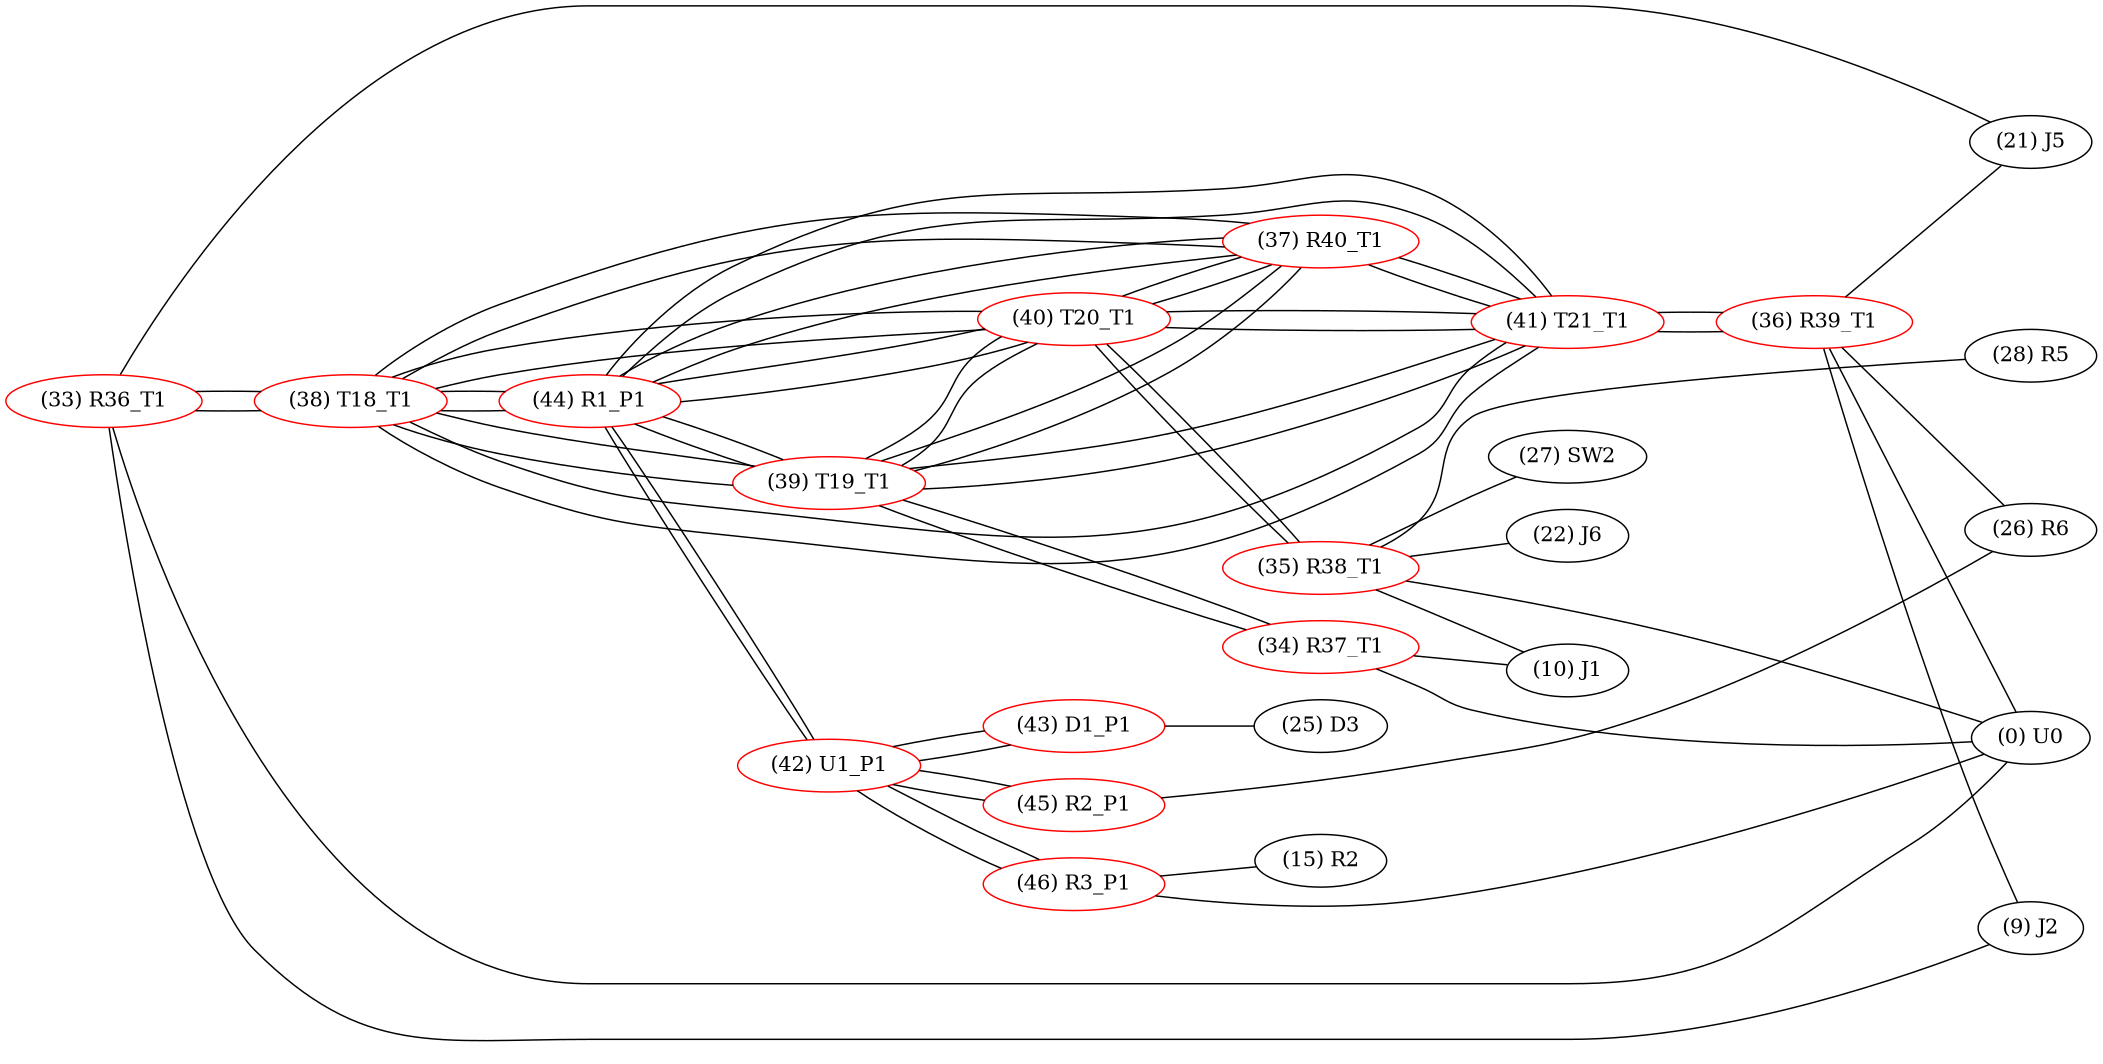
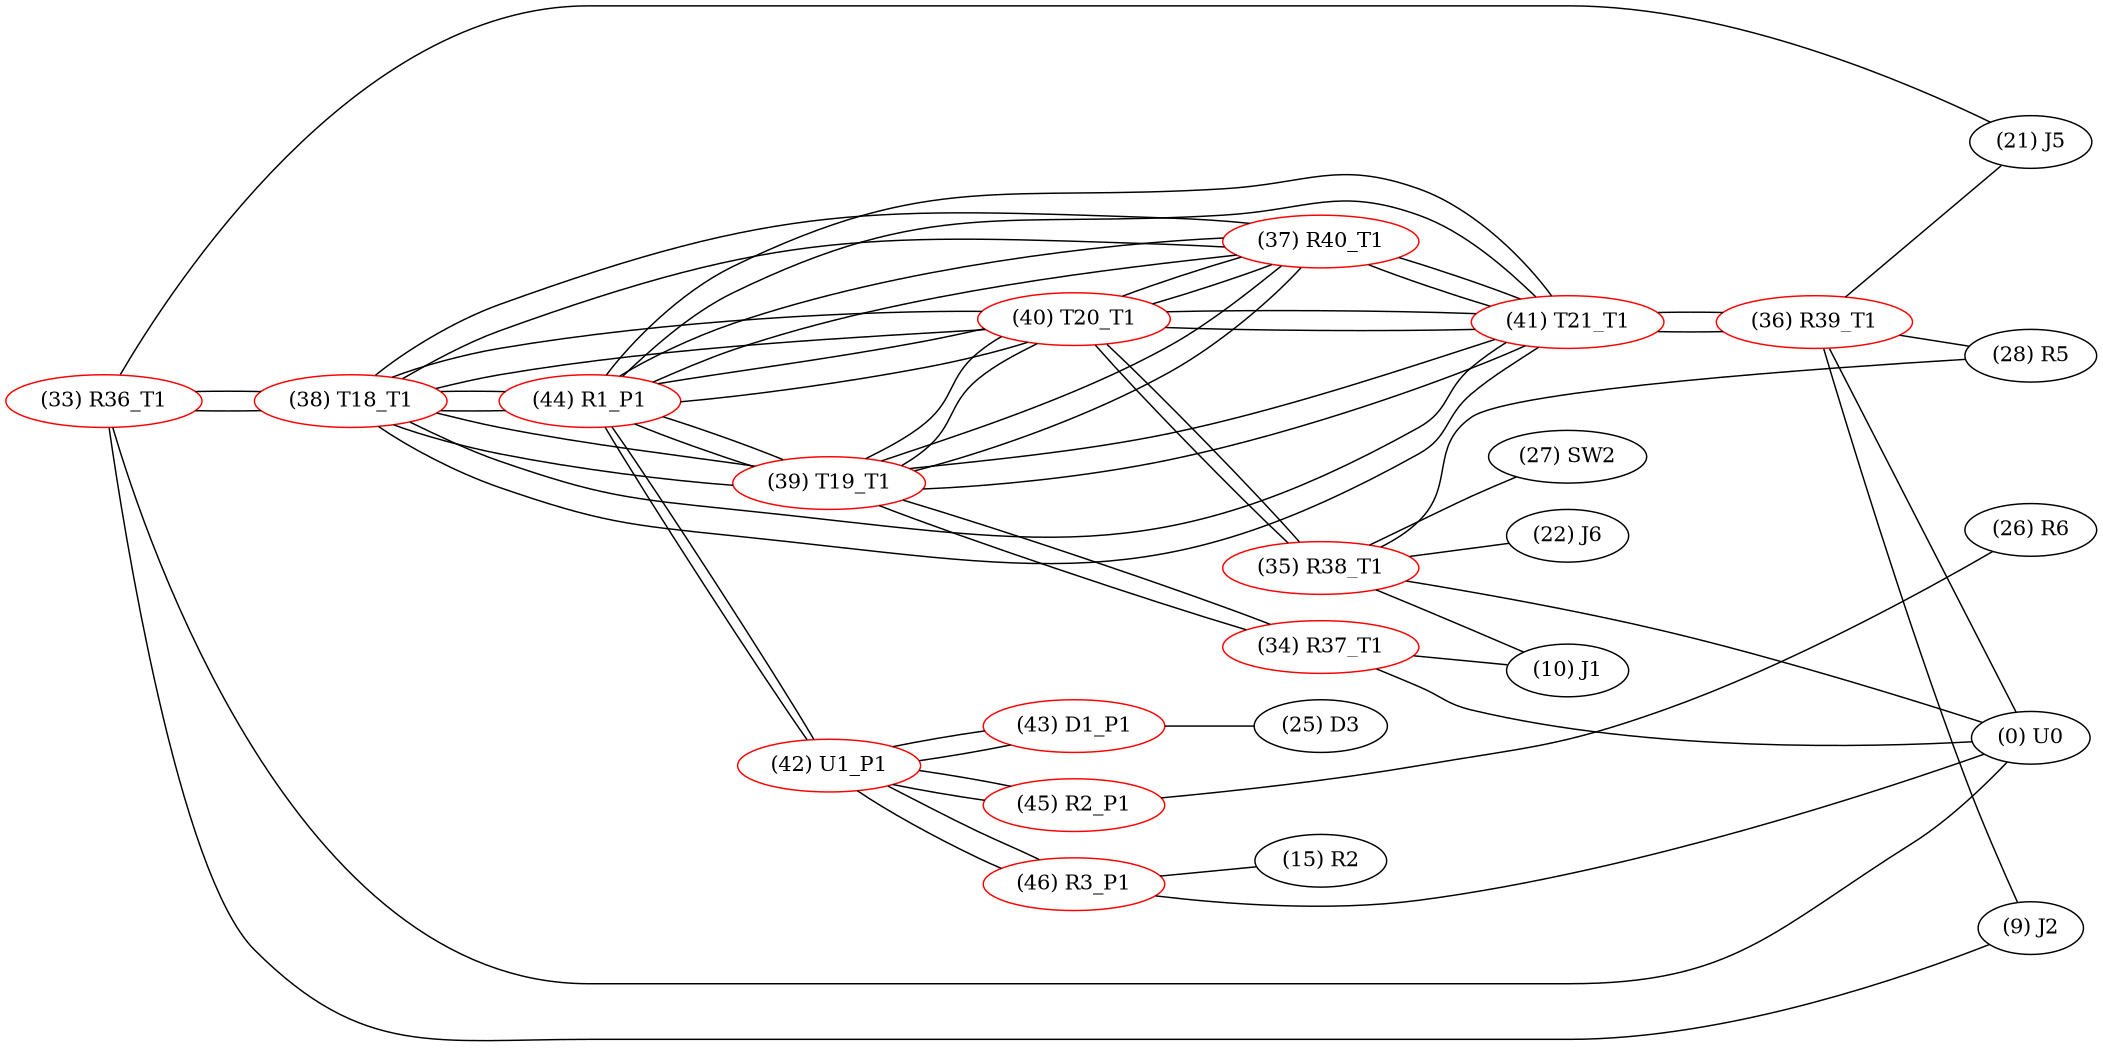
edge "(36) R39_T1" -- "(26) R6": now "(36) R39_T1" -- "(28) R5"
